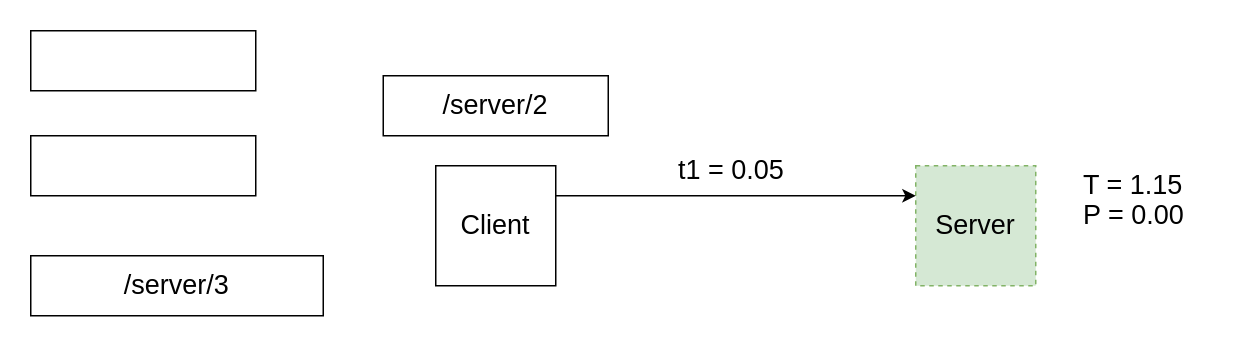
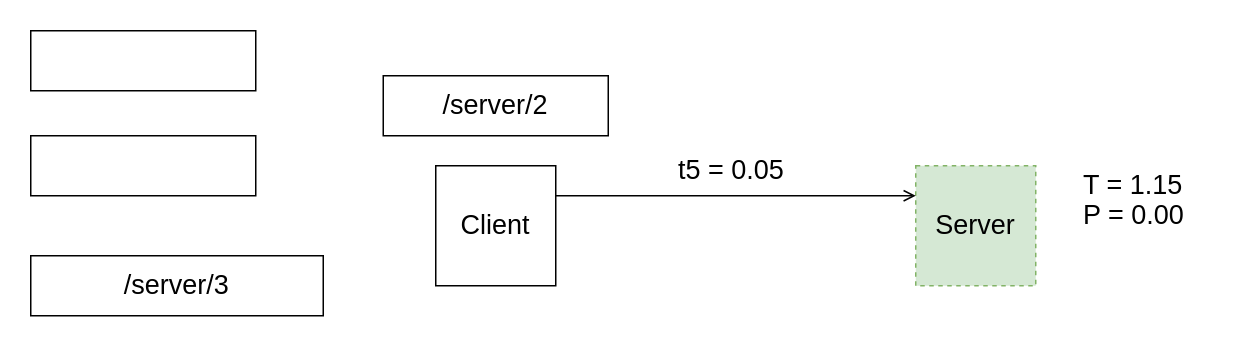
node "t1 = 0.05": label "t1 = 0.05" -> "t5 = 0.05"
edge "Client" -> "Server": arrowhead classic -> open
